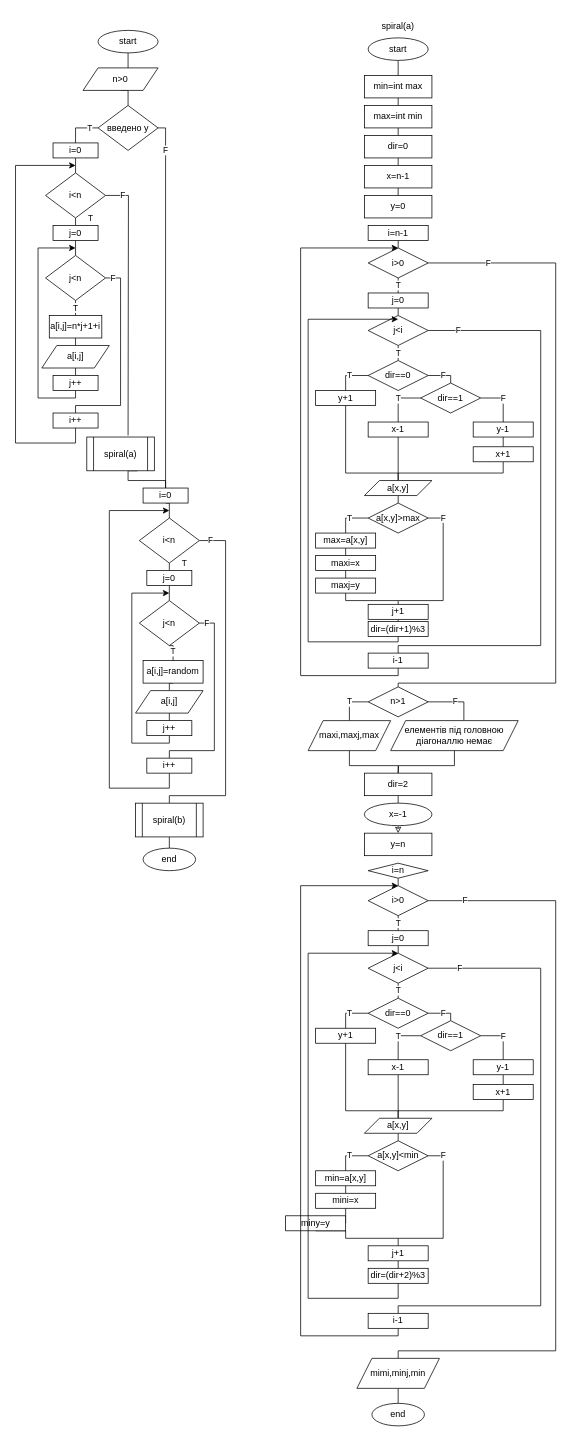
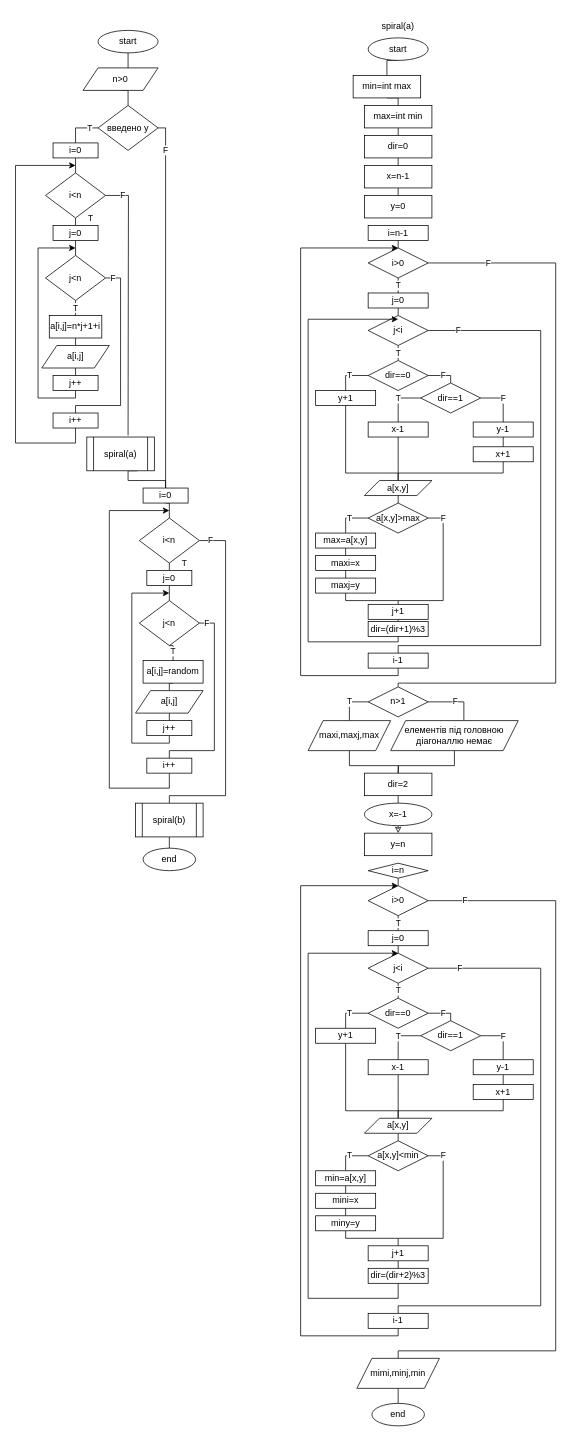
node "min=int max": moved (398, 87) -> (387, 87)
node "miny=y": moved (315, 1223) -> (345, 1223)
